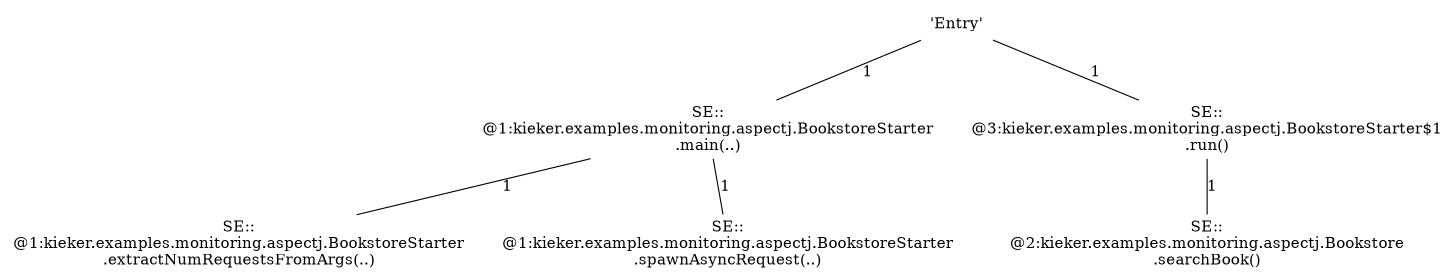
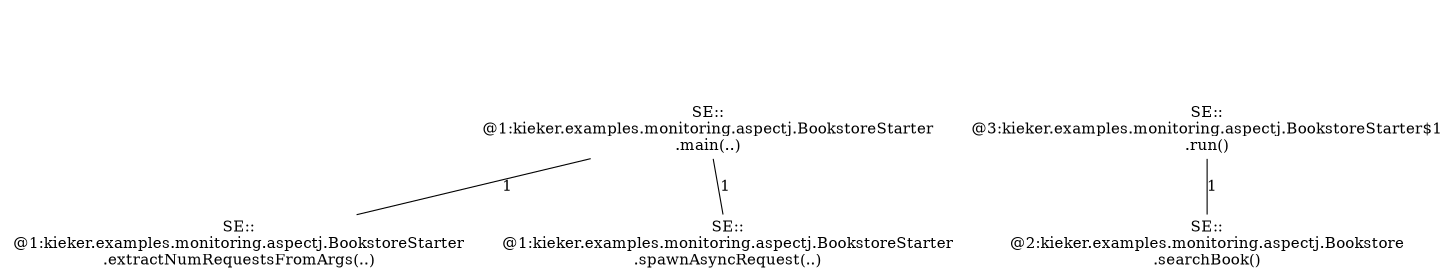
node "'Entry'": removed
